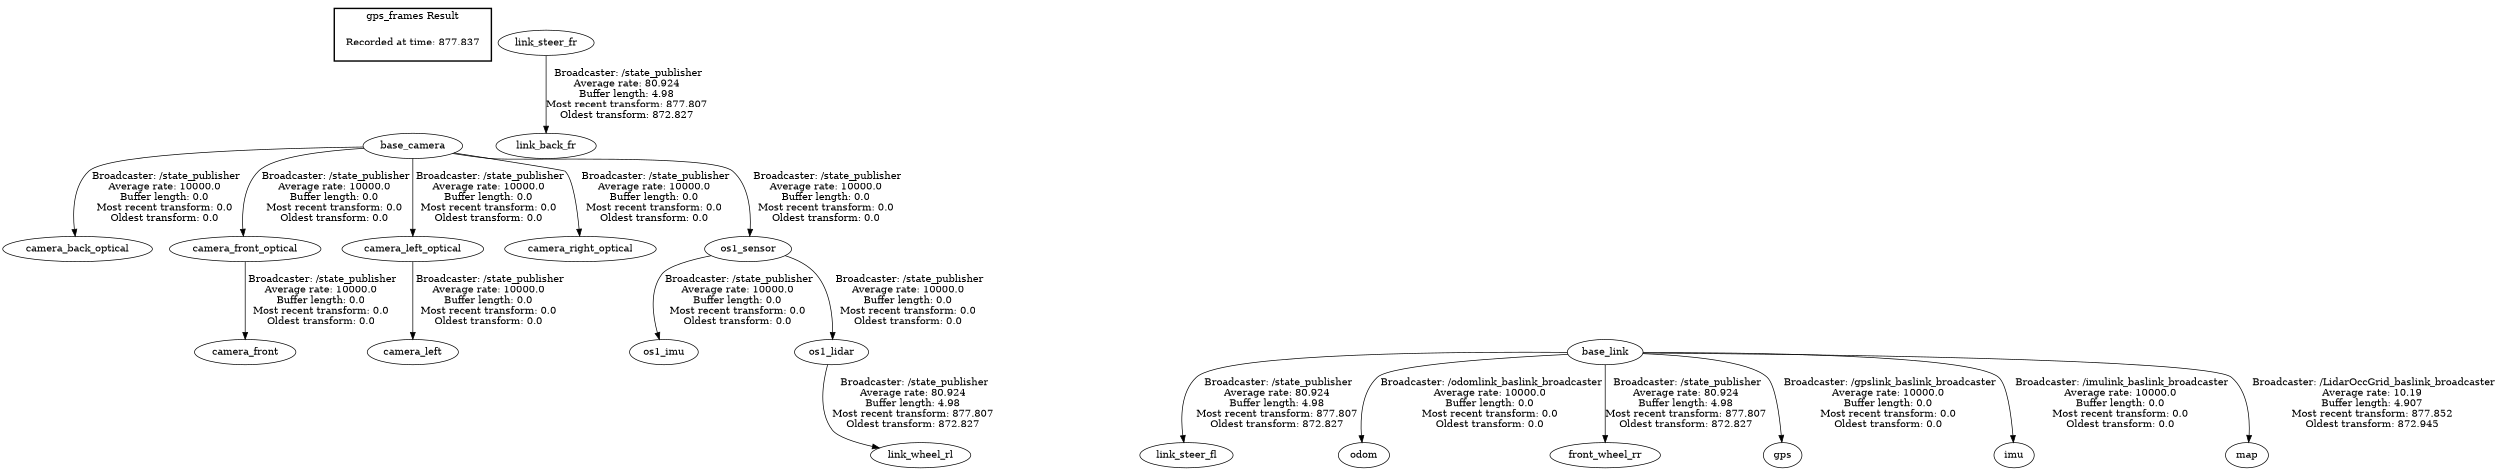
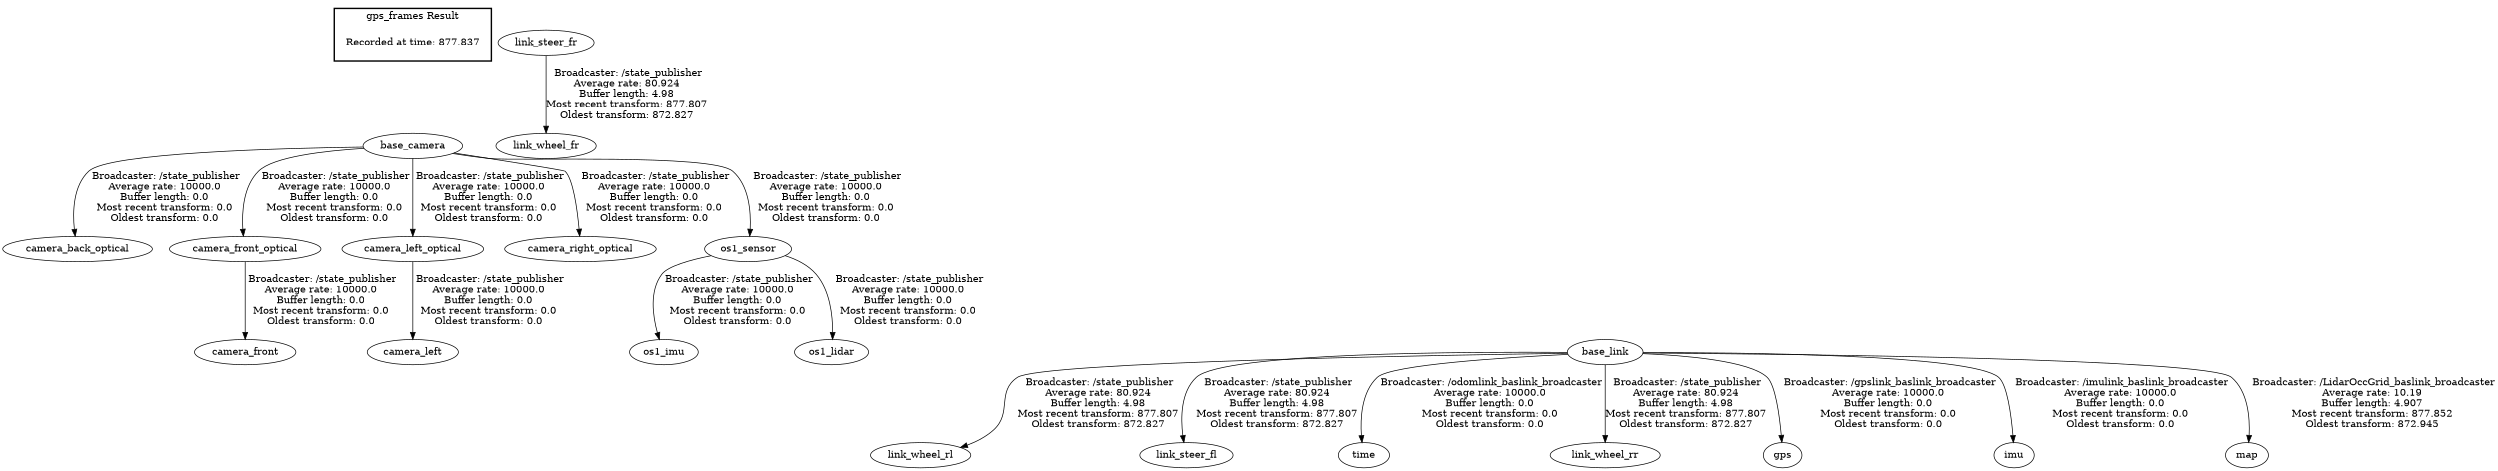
node "link_back_fr": label "link_back_fr" -> "link_wheel_fr"
edge "os1_lidar" -> "link_wheel_rl": now "base_link" -> "link_wheel_rl"
node "odom": label "odom" -> "time"
node "front_wheel_rr": label "front_wheel_rr" -> "link_wheel_rr"
